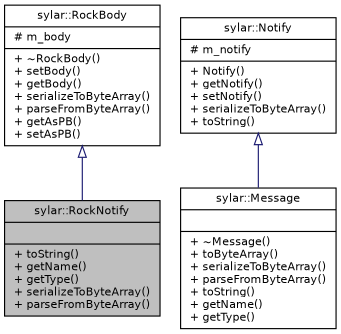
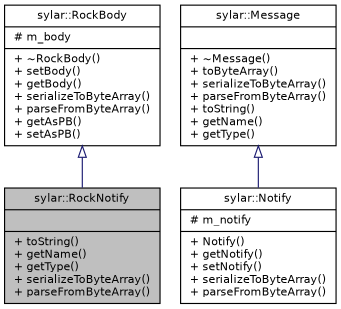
node "sylar::Notify": text "+ toString()" -> "+ parseFromByteArray()"
edge "sylar::Message" -> "sylar::Notify": reversed
